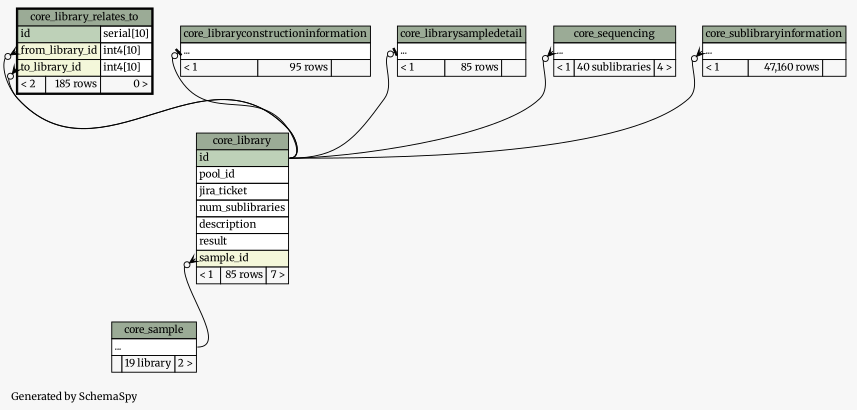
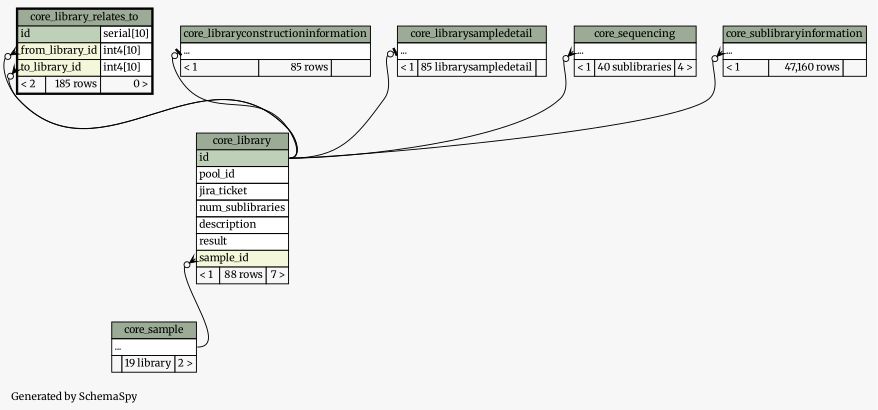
node "core_libraryconstructioninformation": text "95 rows" -> "85 rows"
node "core_librarysampledetail": text "85 rows" -> "85 librarysampledetail"
node "core_library": text "85 rows" -> "88 rows"
